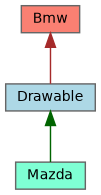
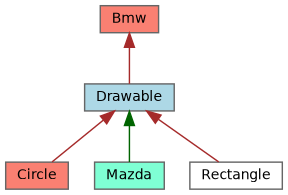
node "Circle": added
node "Rectangle": added
